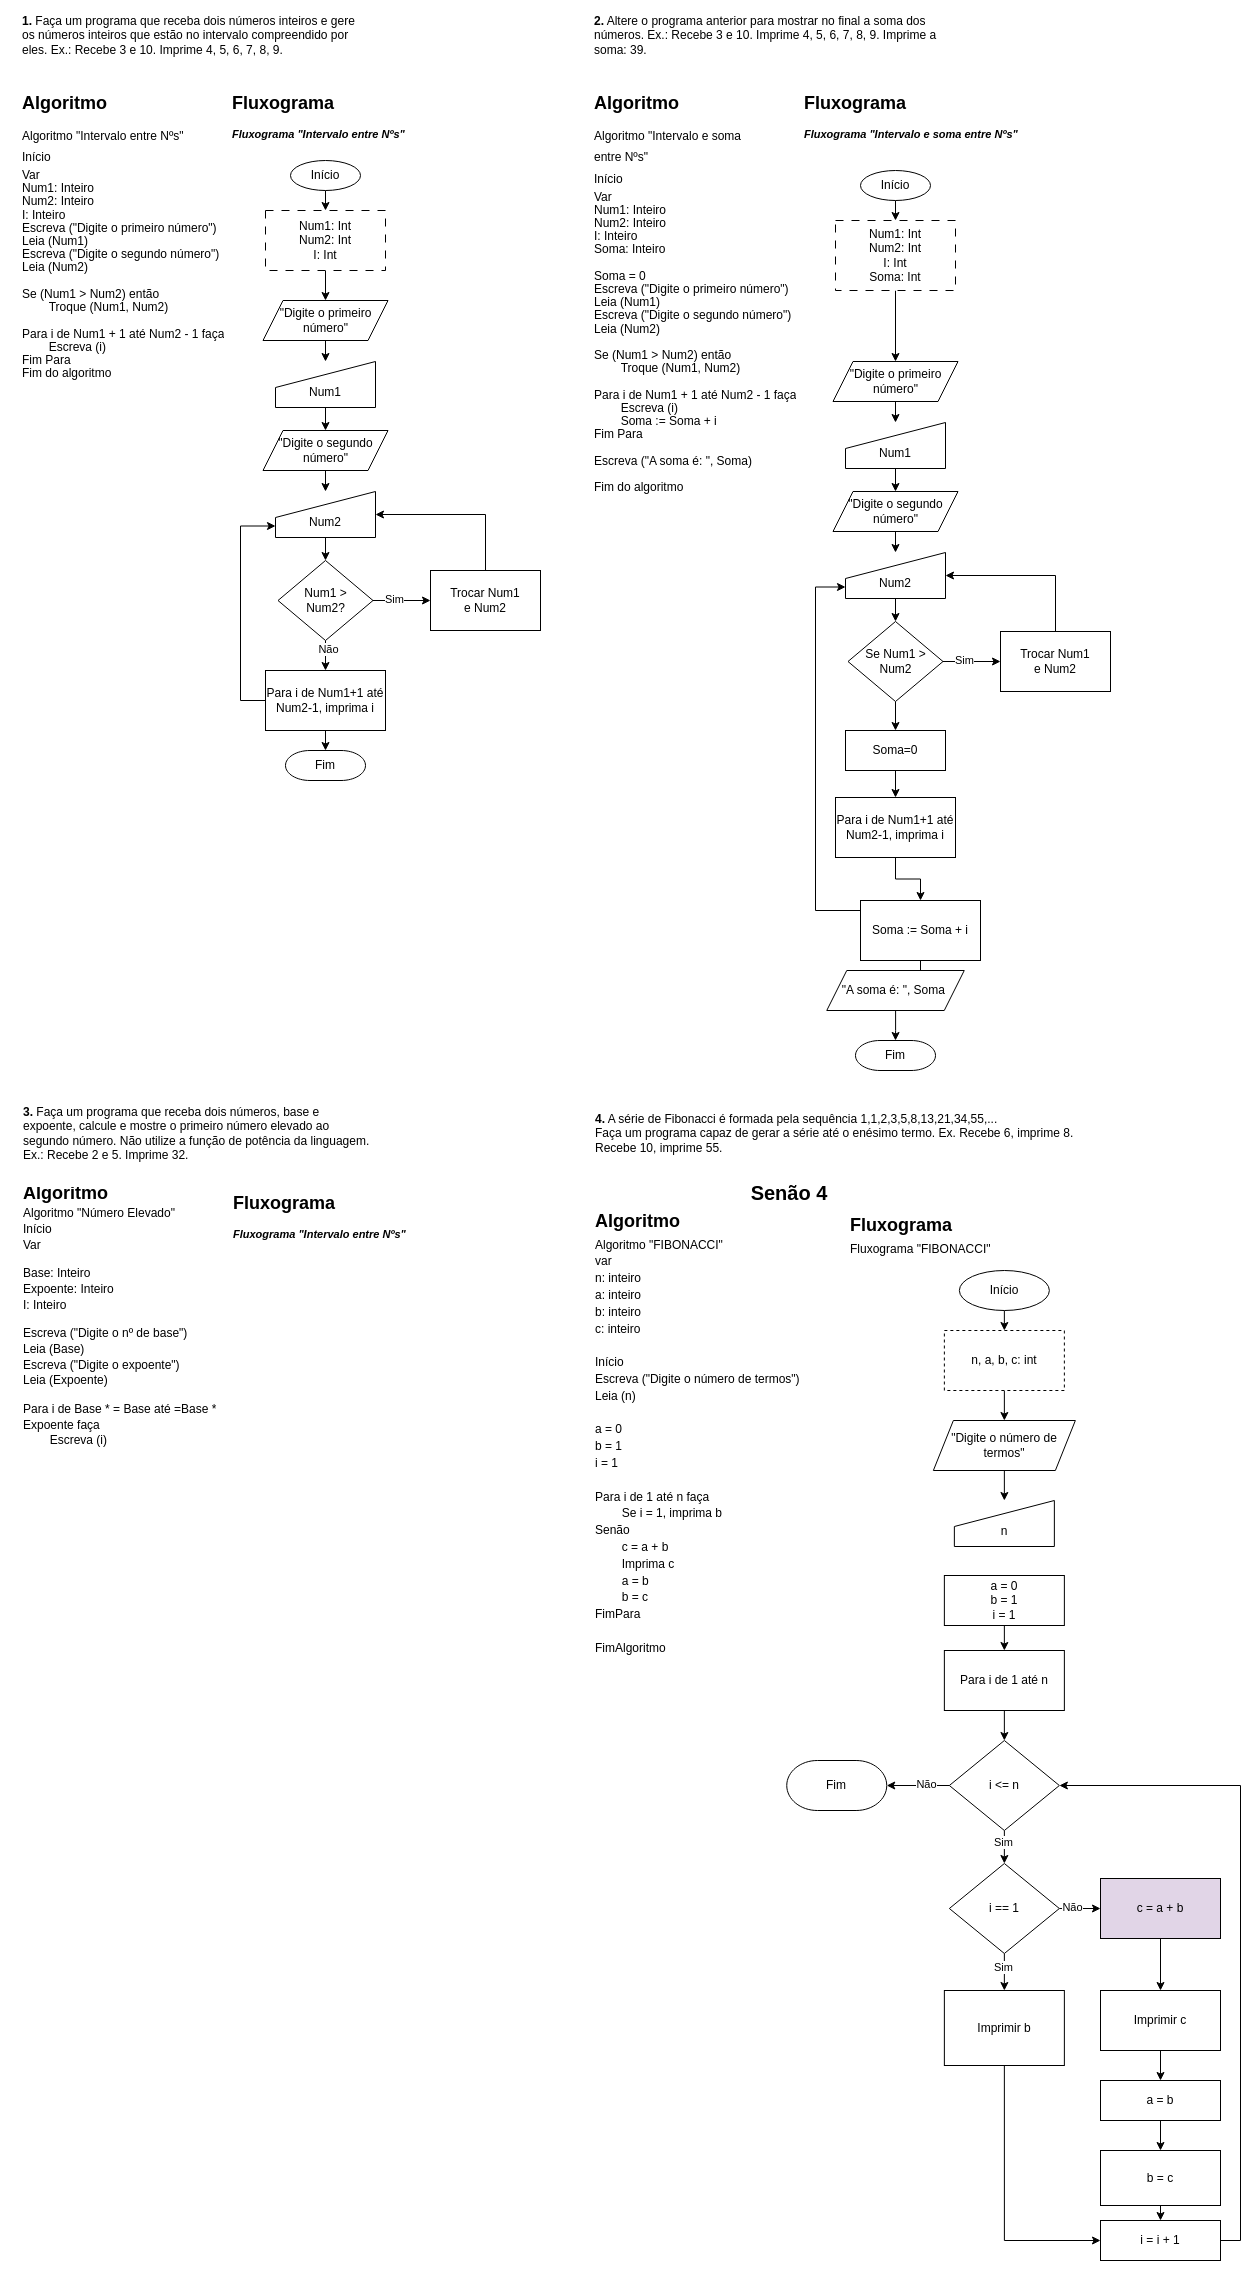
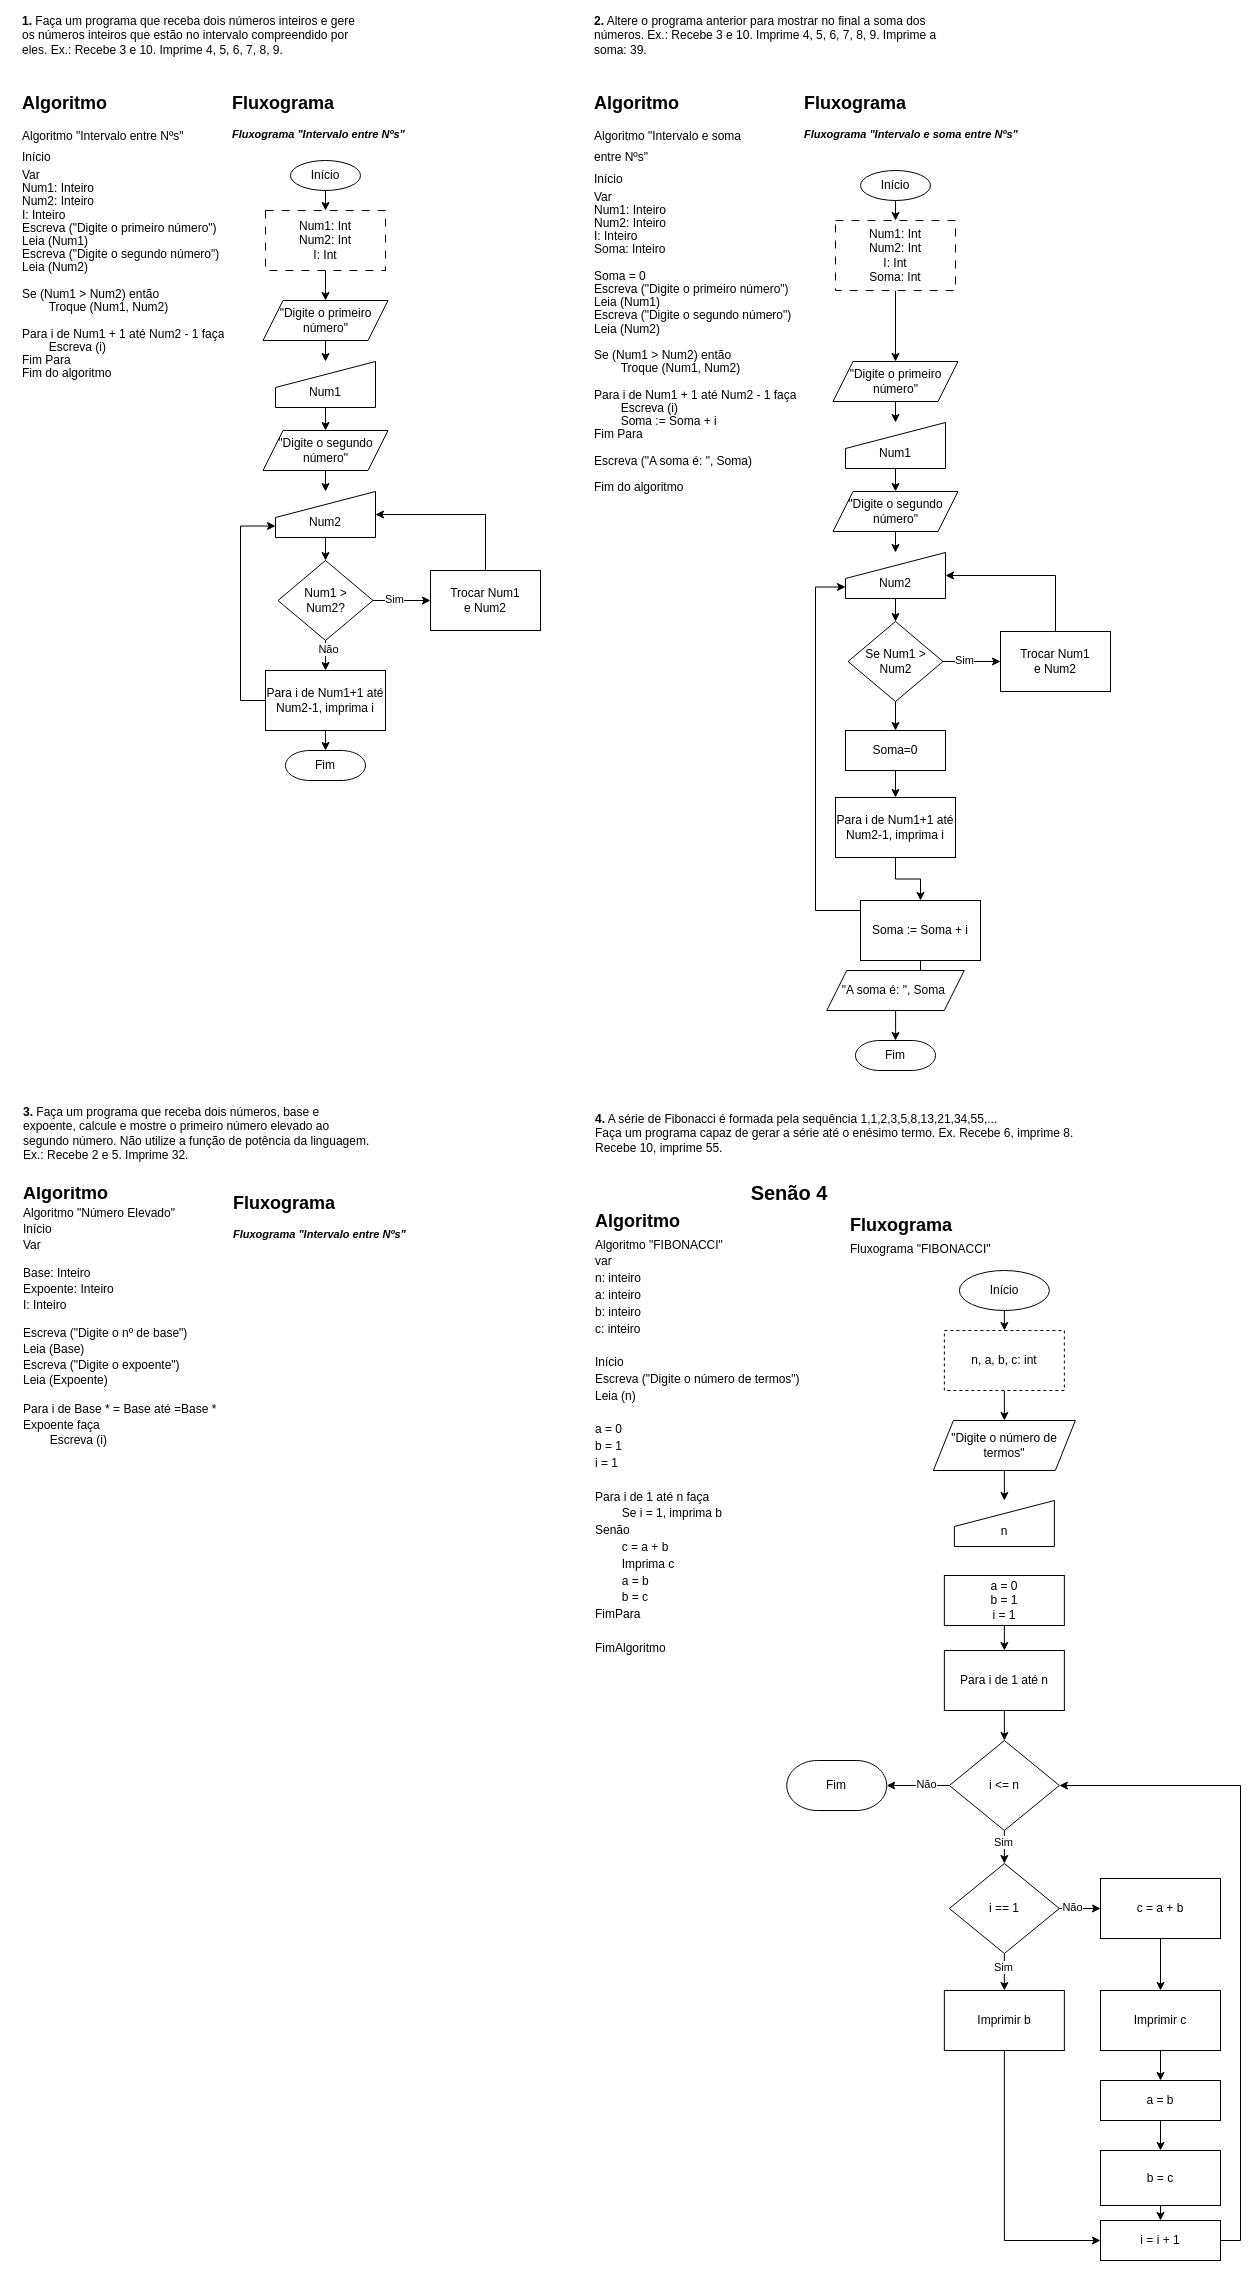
node "c = a + b": fillcolor #e1d5e7 -> #ffffff
node "Imprimir b": size 120x75 -> 120x60
